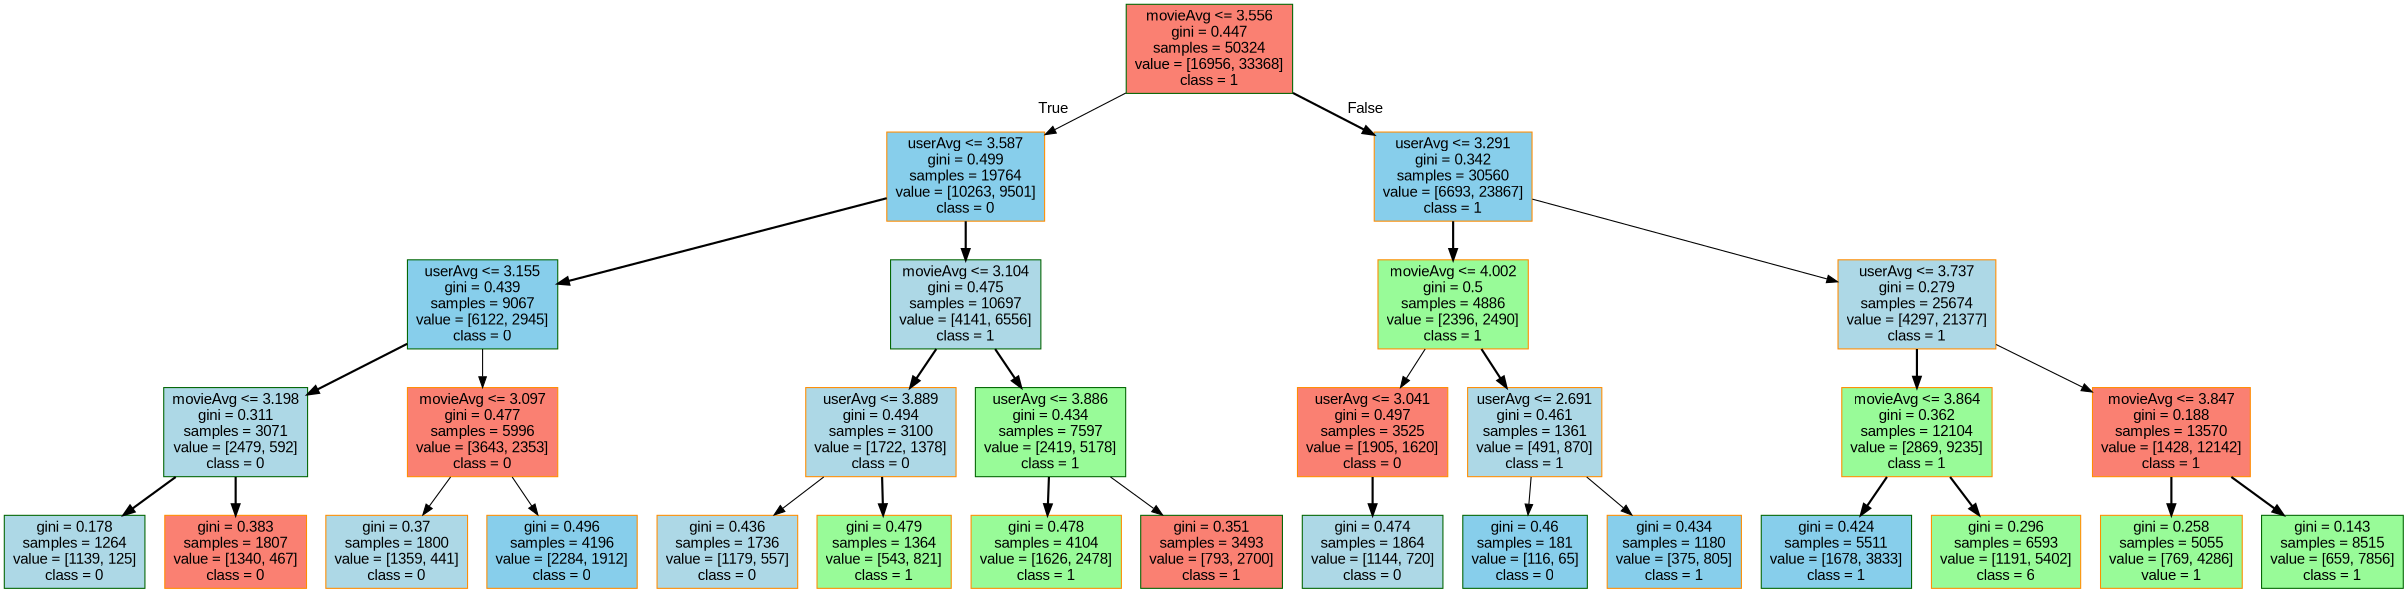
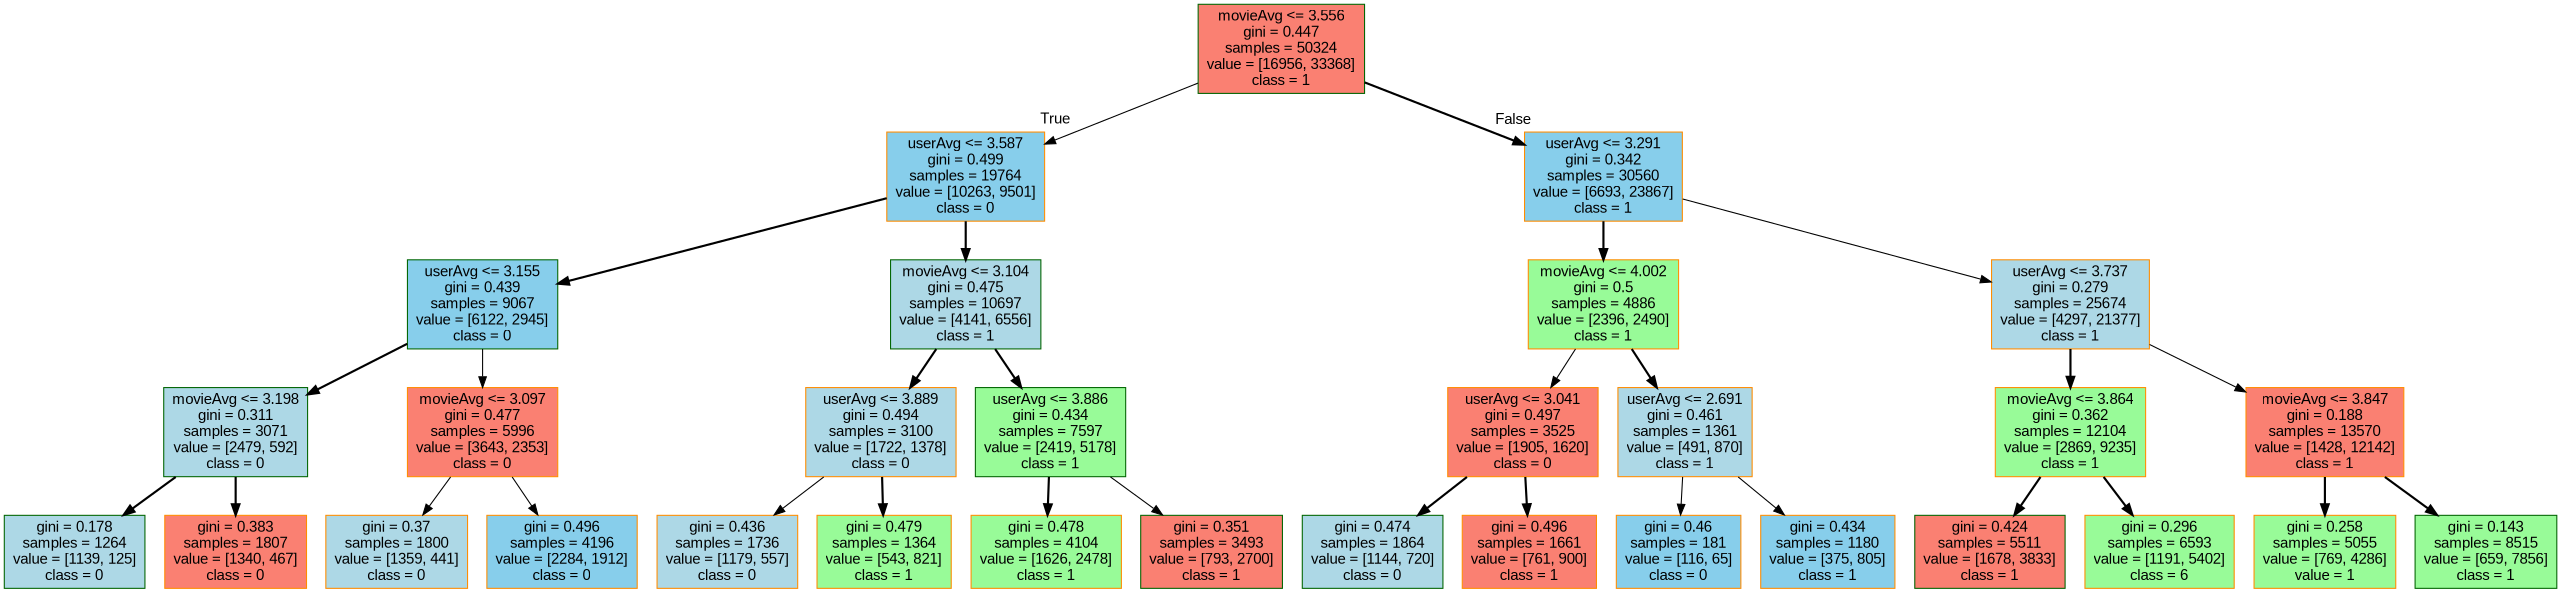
node "gini = 0.46 samples = 181 value = [116, 65] class = 0": color darkgreen -> darkorange
node "gini = 0.496 samples = 1661 value = [761, 900] class = 1": added
node "gini = 0.424 samples = 5511 value = [1678, 3833] class = 1": fillcolor skyblue -> salmon
